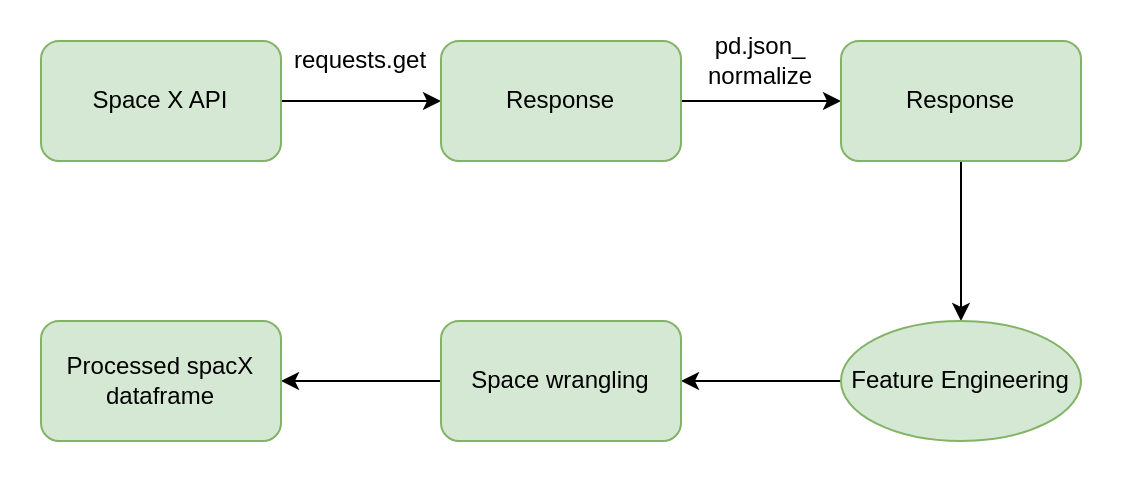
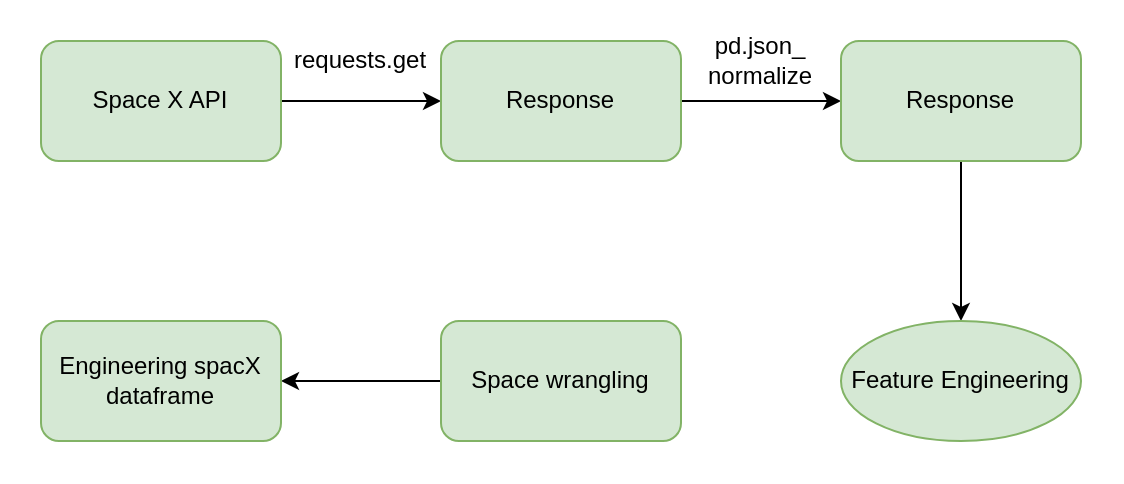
node "Processed spacX dataframe": label "Processed spacX dataframe" -> "Engineering spacX dataframe"
edge "Feature Engineering" -> "Space wrangling": removed
